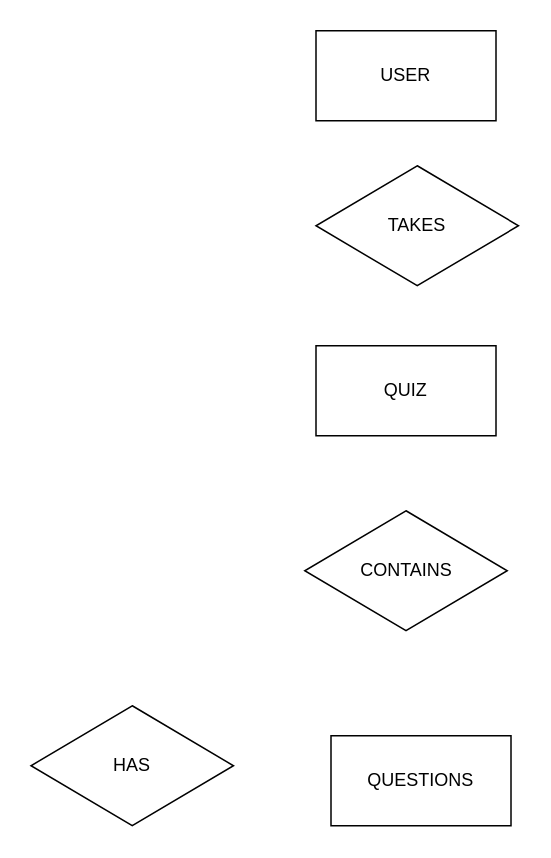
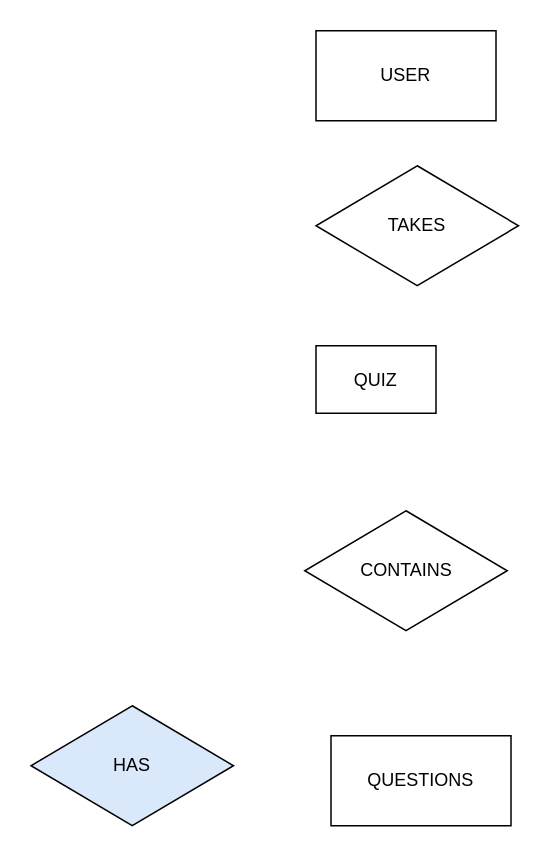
node "QUIZ": size 180x90 -> 120x68
node "HAS": fillcolor #ffffff -> #dae8fc
